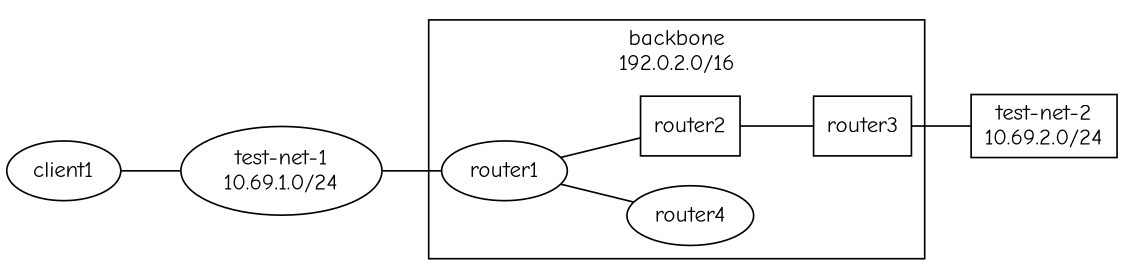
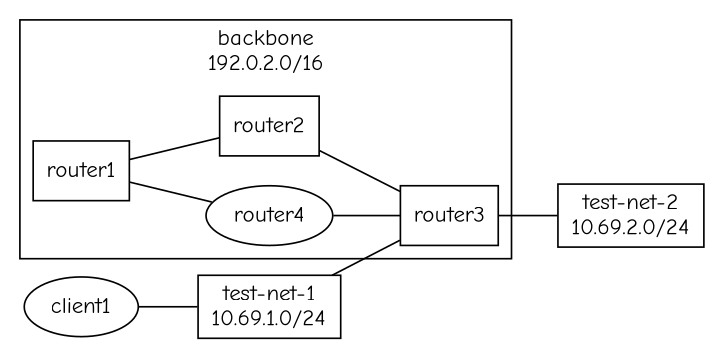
node "test-net-1 10.69.1.0/24": shape ellipse -> box
edge "test-net-1 10.69.1.0/24" -- "router1": now "test-net-1 10.69.1.0/24" -- "router3"
node "router1": shape ellipse -> box
edge "router4" -- "router3": added
